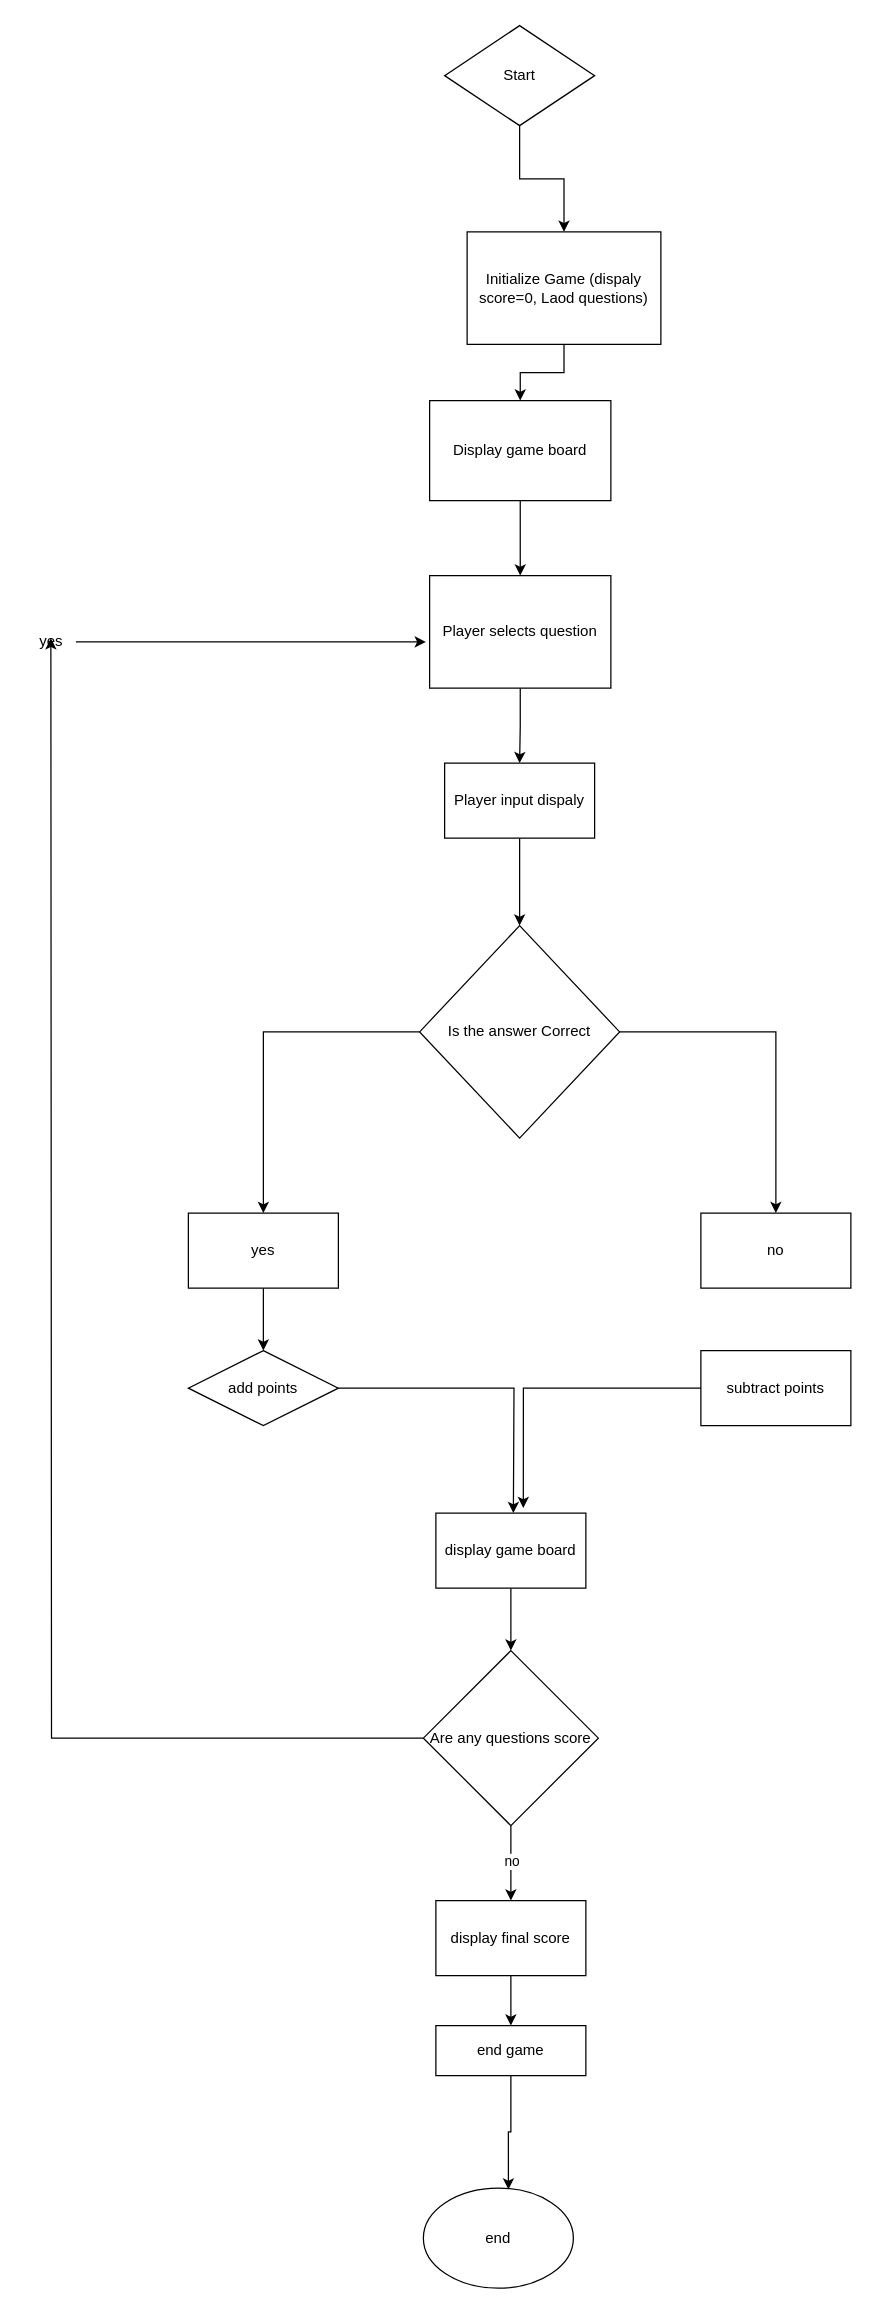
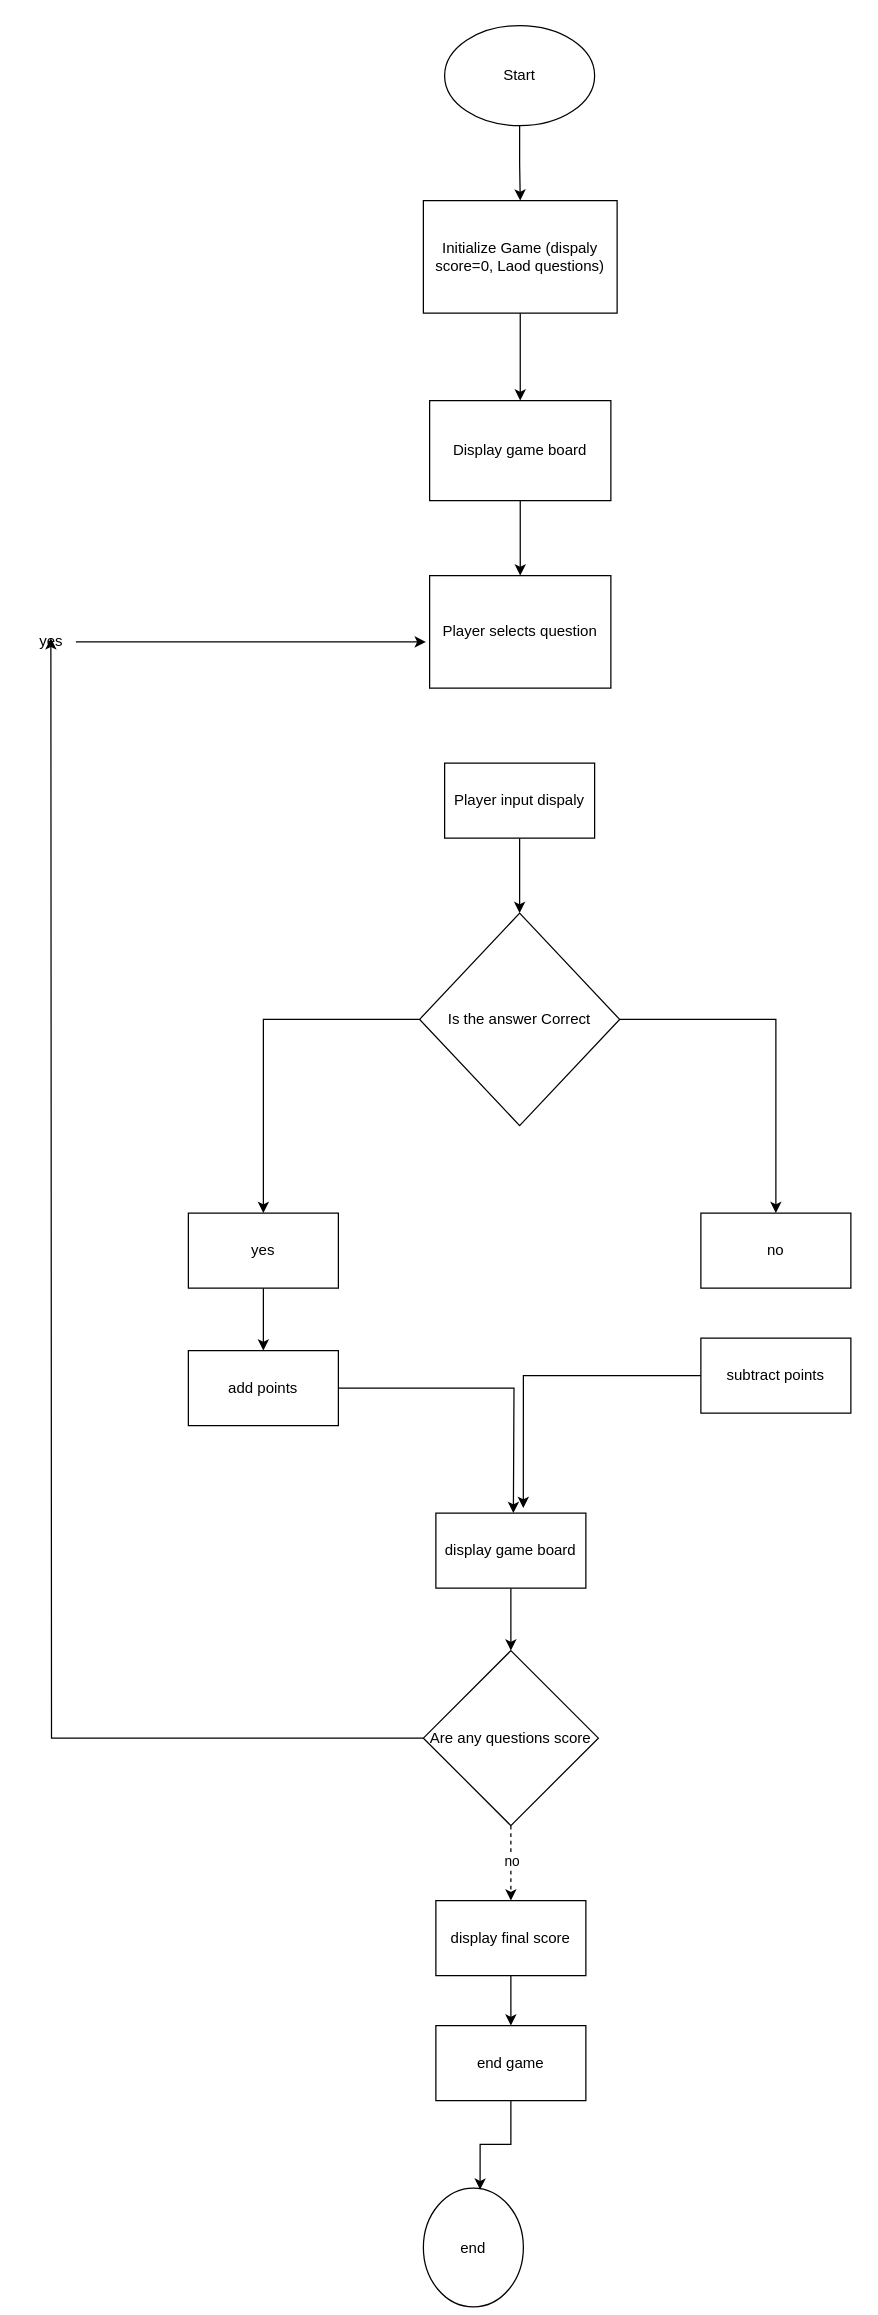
node "Start": shape diamond -> ellipse
node "Initialize Game (dispaly score=0, Laod questions)": moved (564, 288) -> (520, 257)
edge "Player selects question" -> "Player input dispaly": removed
node "Is the answer Correct": moved (519, 1032) -> (519, 1019)
node "add points": shape diamond -> rectangle
node "subtract points": moved (776, 1388) -> (776, 1376)
edge "Are any questions score" -> "display final score": style solid -> dashed
node "end game": size 150x50 -> 150x75
node "end": size 150x100 -> 100x119
